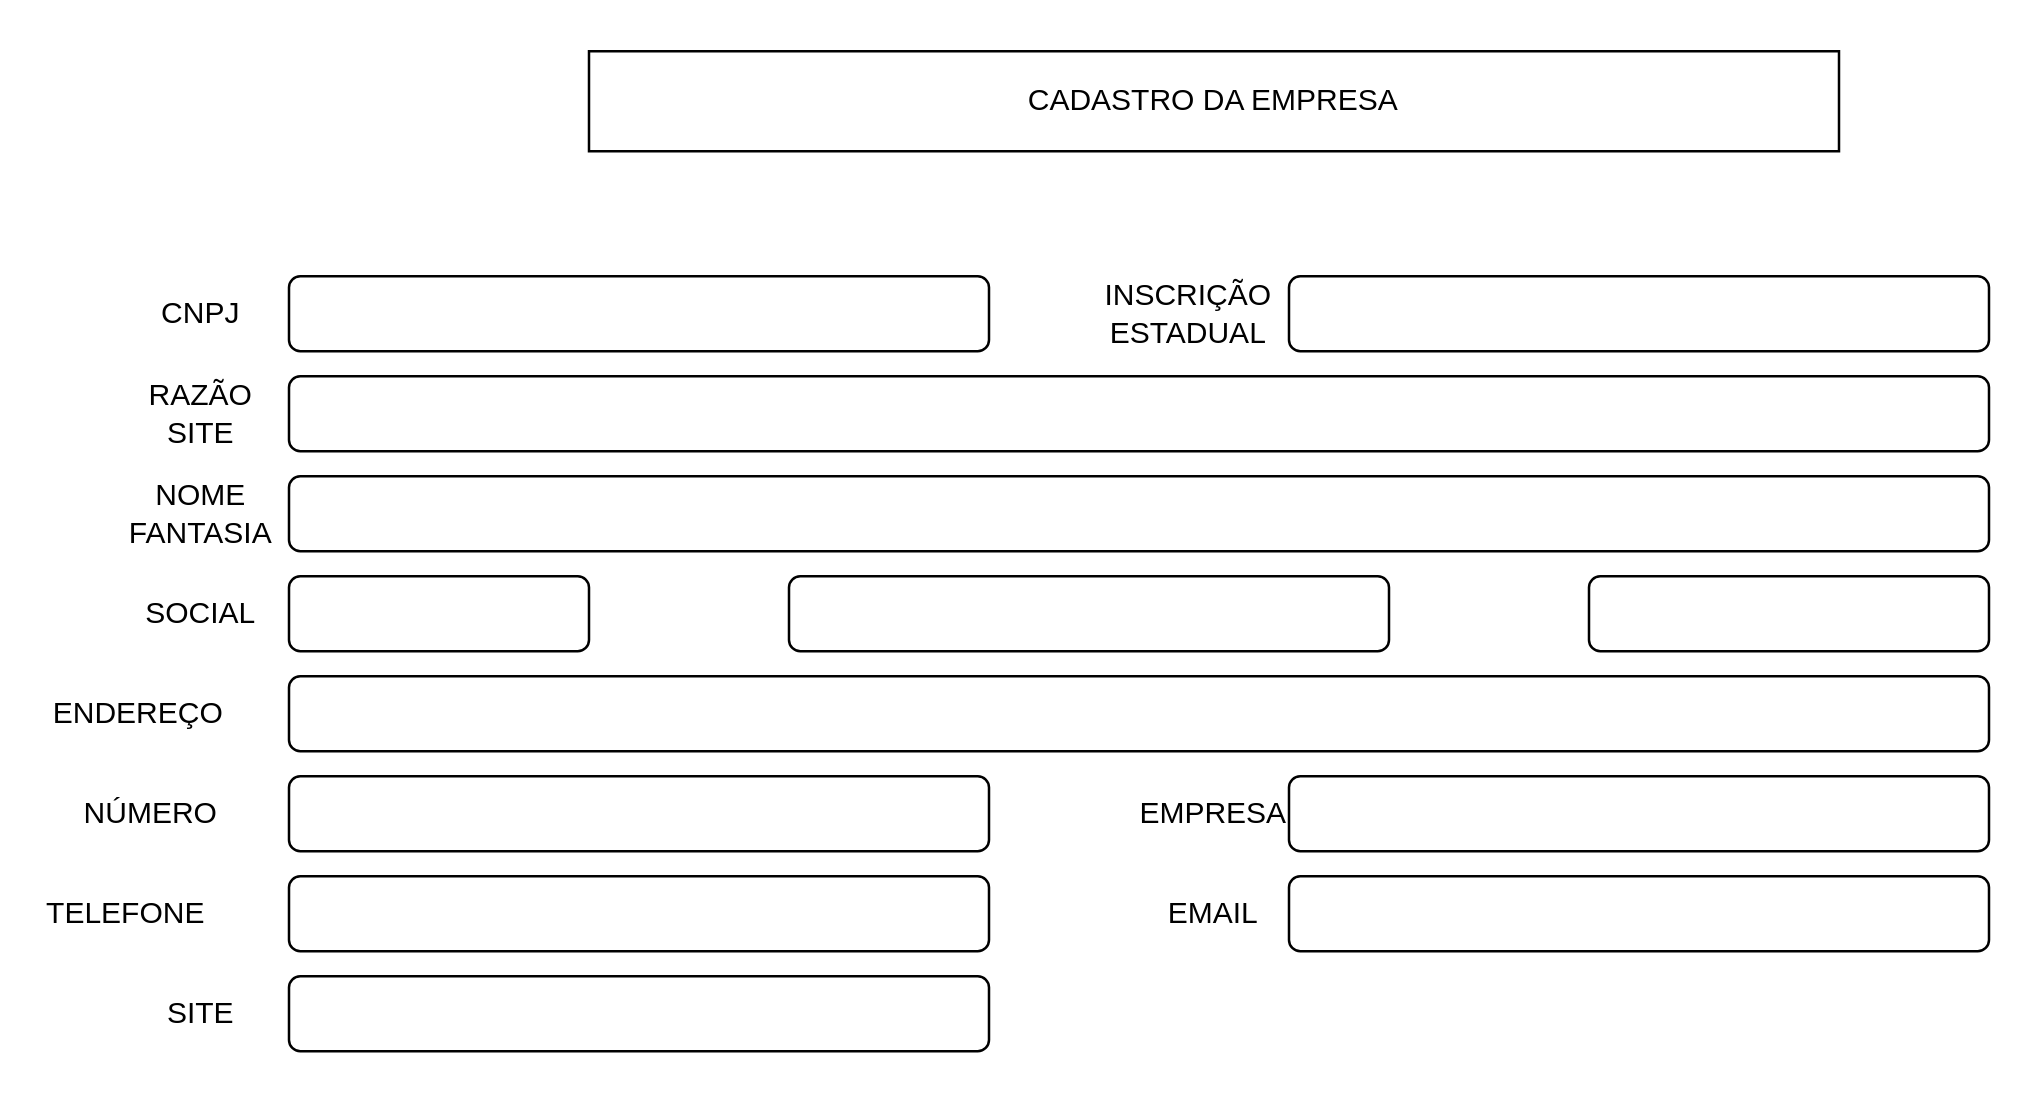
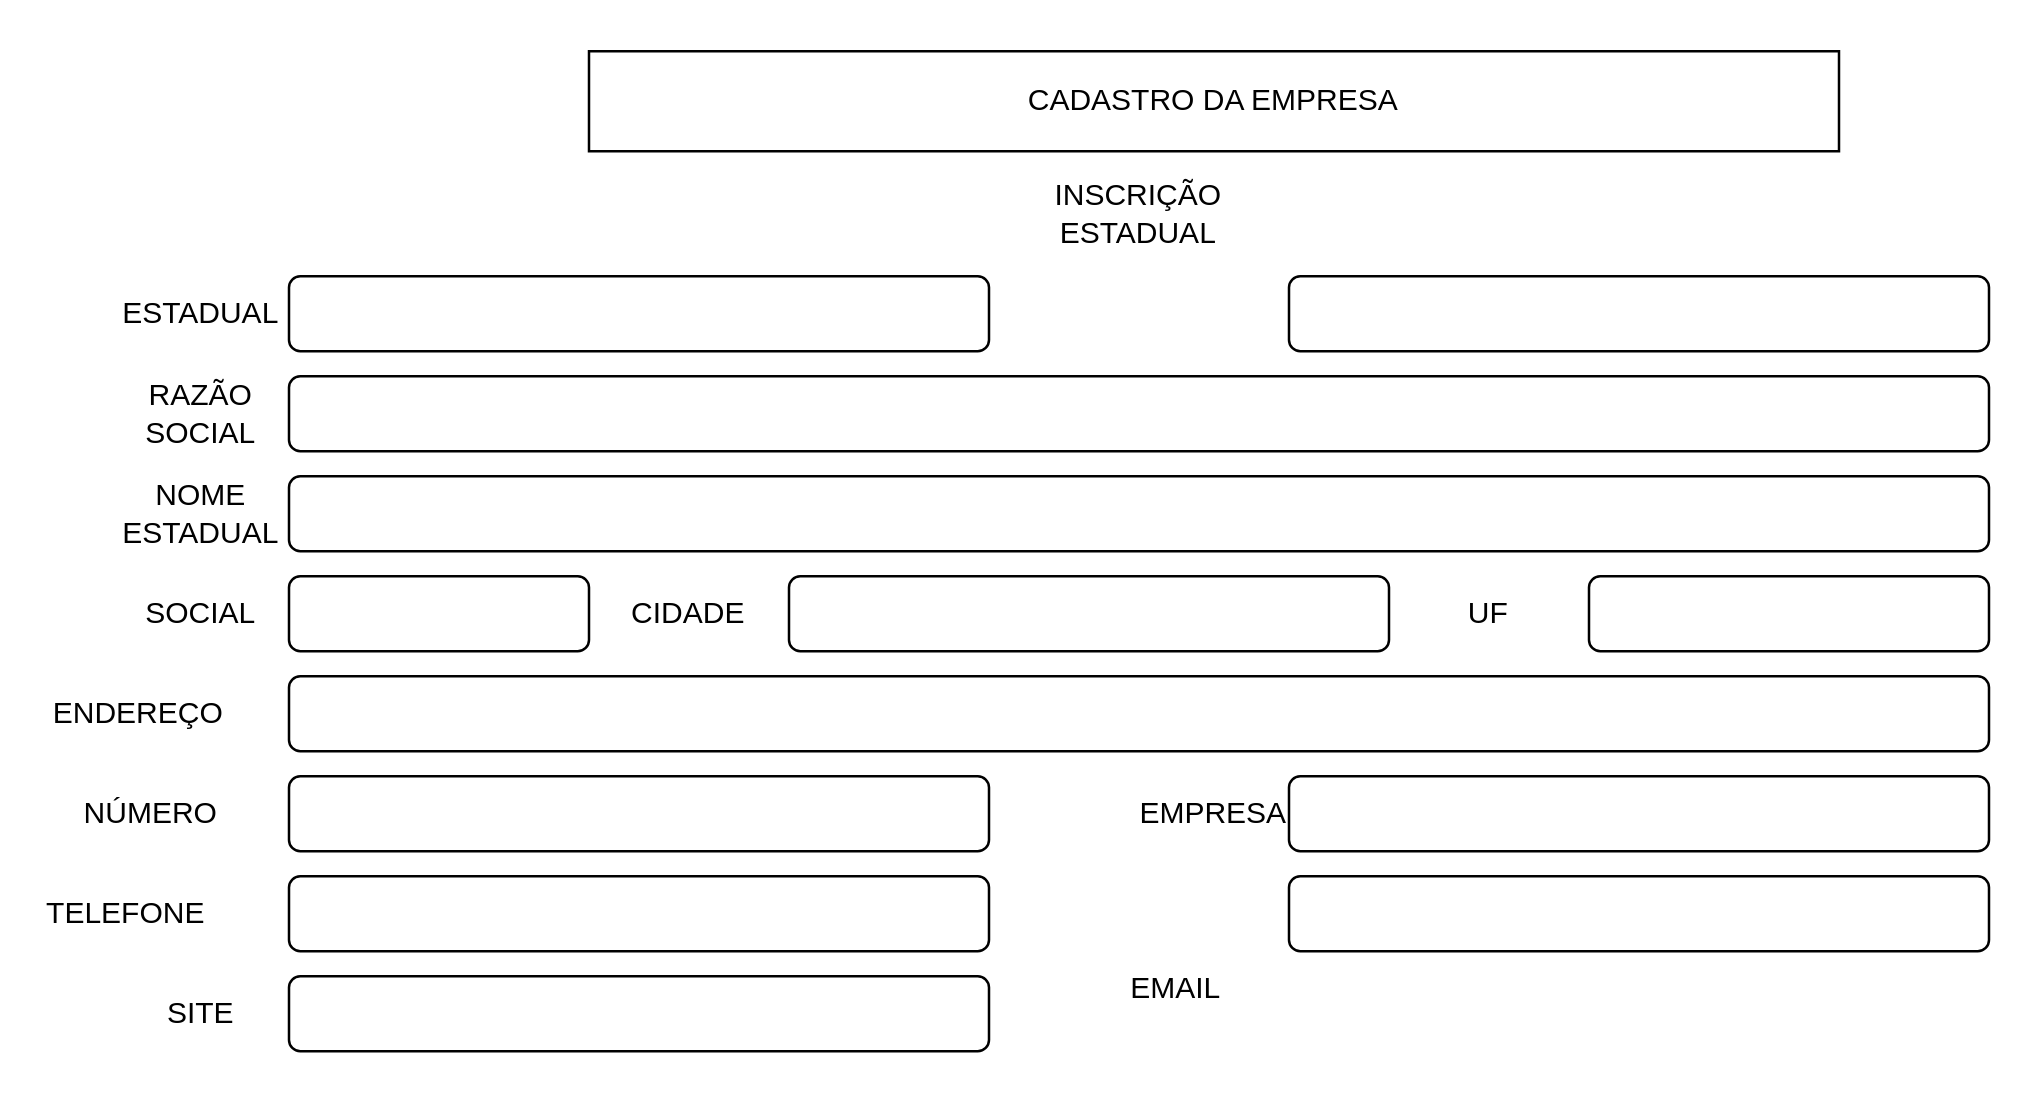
node "CNPJ": label "CNPJ" -> "ESTADUAL"
node "INSCRIÇÃO ESTADUAL": moved (1189, 314) -> (1139, 214)
node "RAZÃO SITE": label "RAZÃO SITE" -> "RAZÃO SOCIAL"
node "NOME FANTASIA": label "NOME FANTASIA" -> "NOME ESTADUAL"
node "CIDADE": added
node "UF": added
node "EMAIL": moved (1214, 914) -> (1176, 989)
